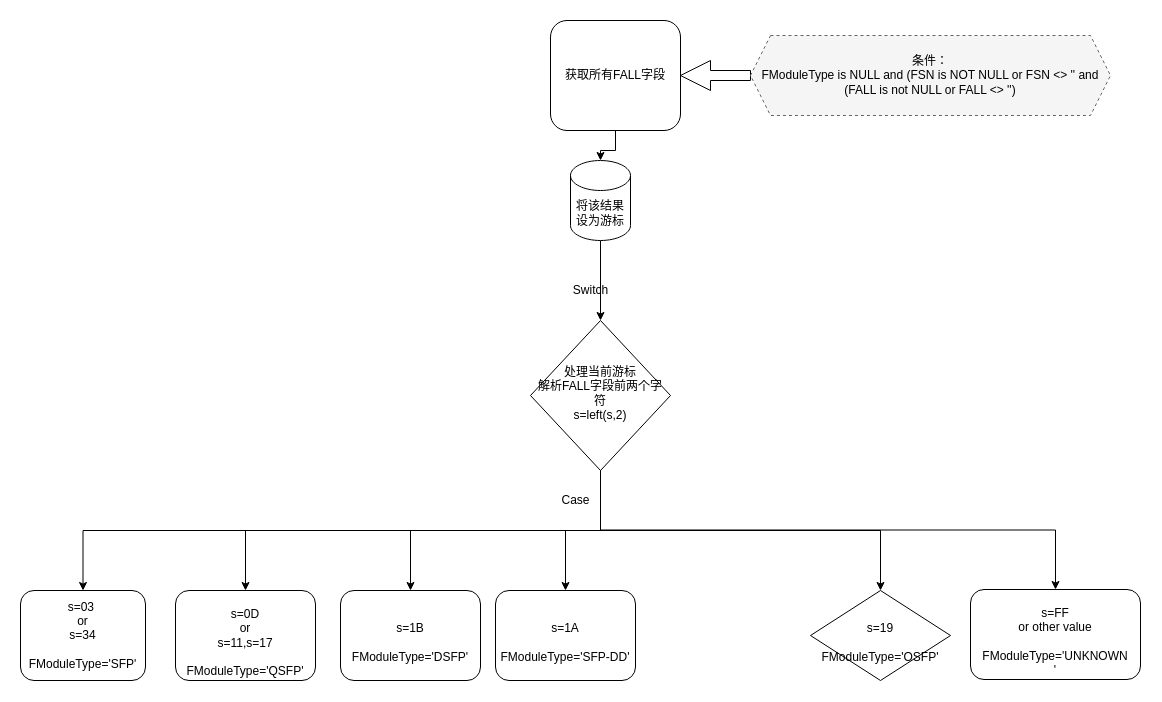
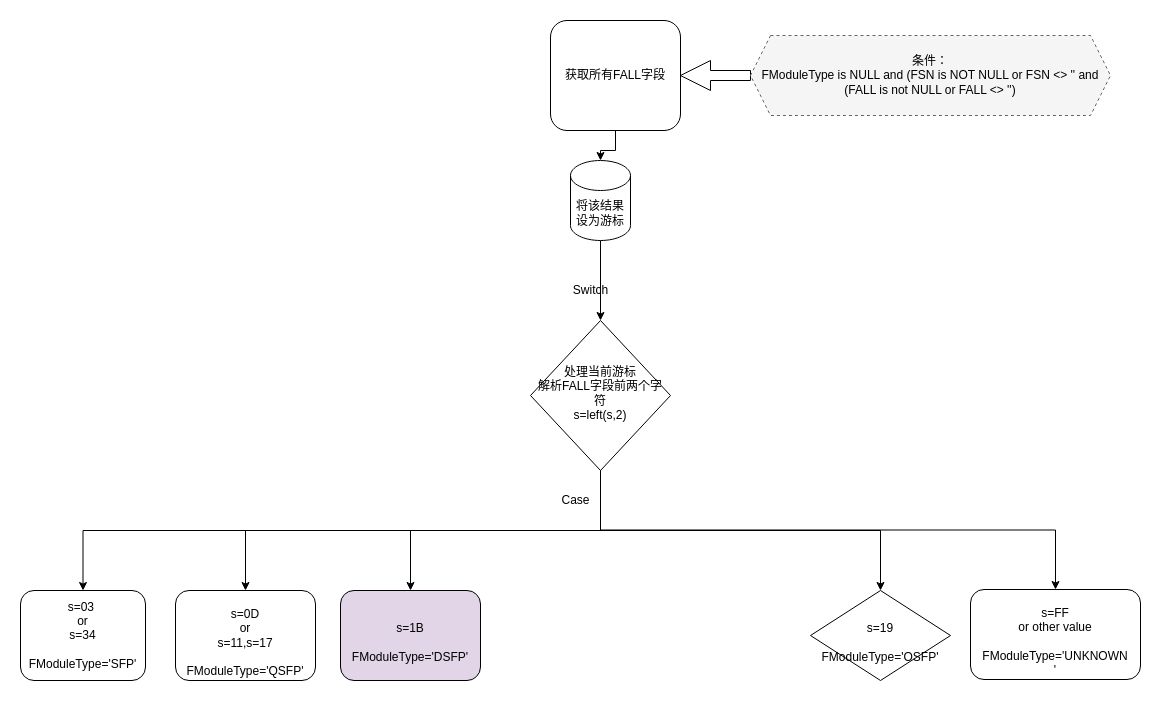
edge "处理当前游标 解析FALL字段前两个字符 s=left(s,2)" -> "s=1A FModuleType='SFP-DD'": removed
node "s=1B FModuleType='DSFP'": fillcolor #ffffff -> #e1d5e7
node "s=1A FModuleType='SFP-DD'": removed
